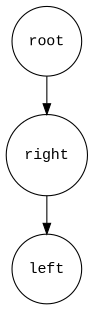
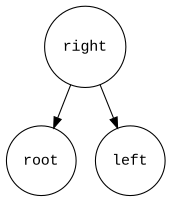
edge "root" -> "right": reversed
